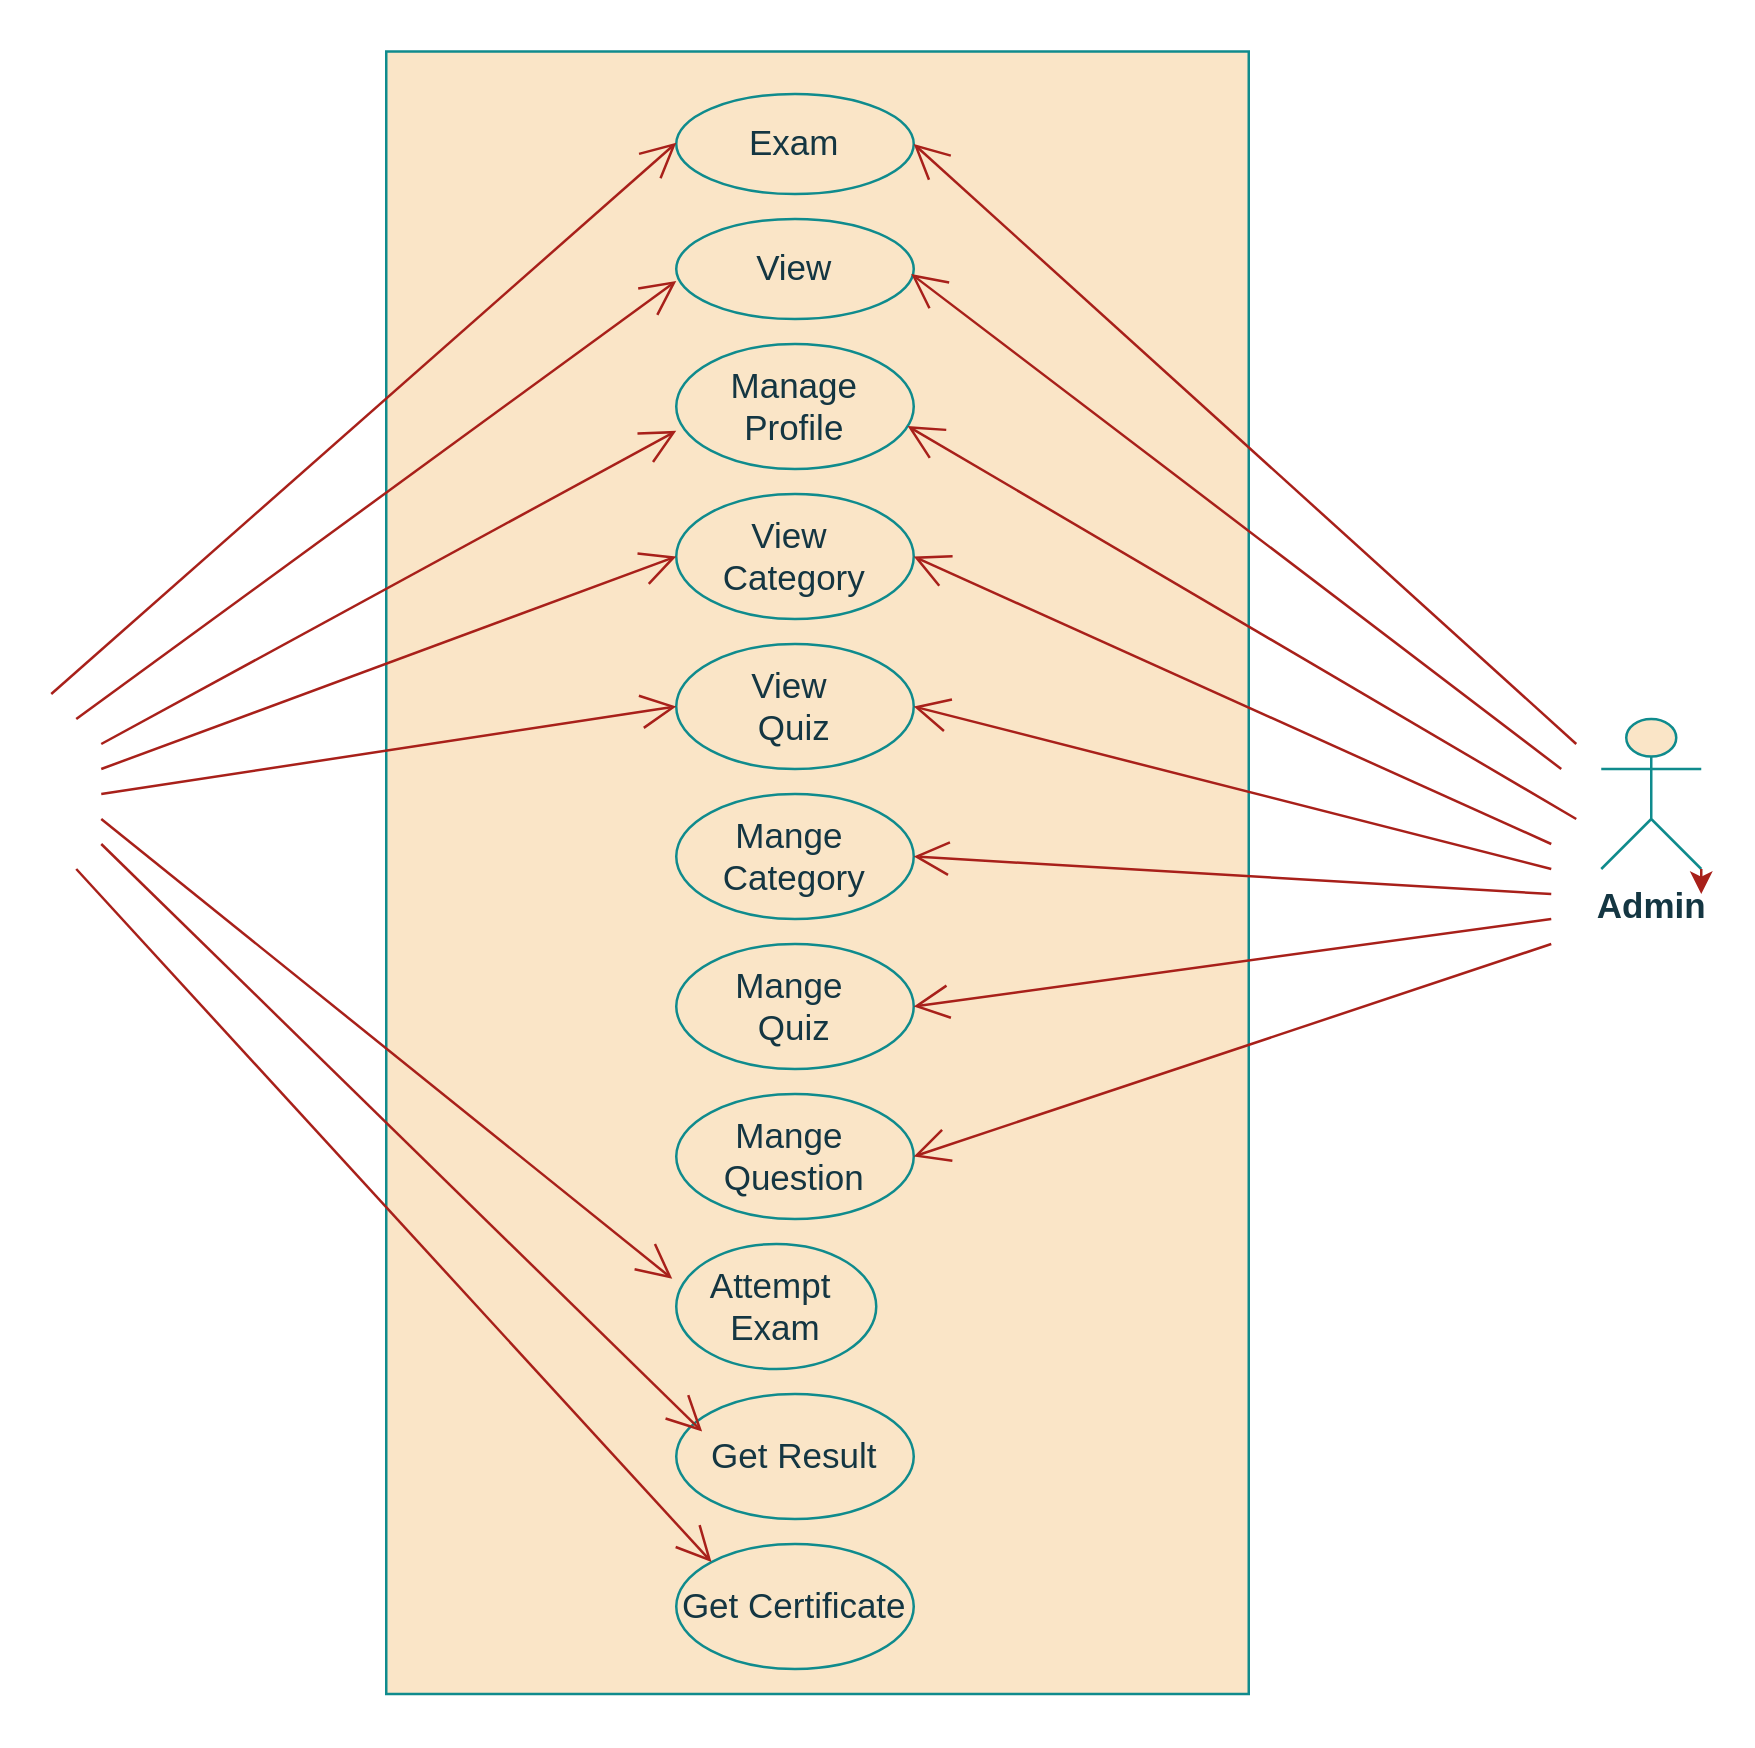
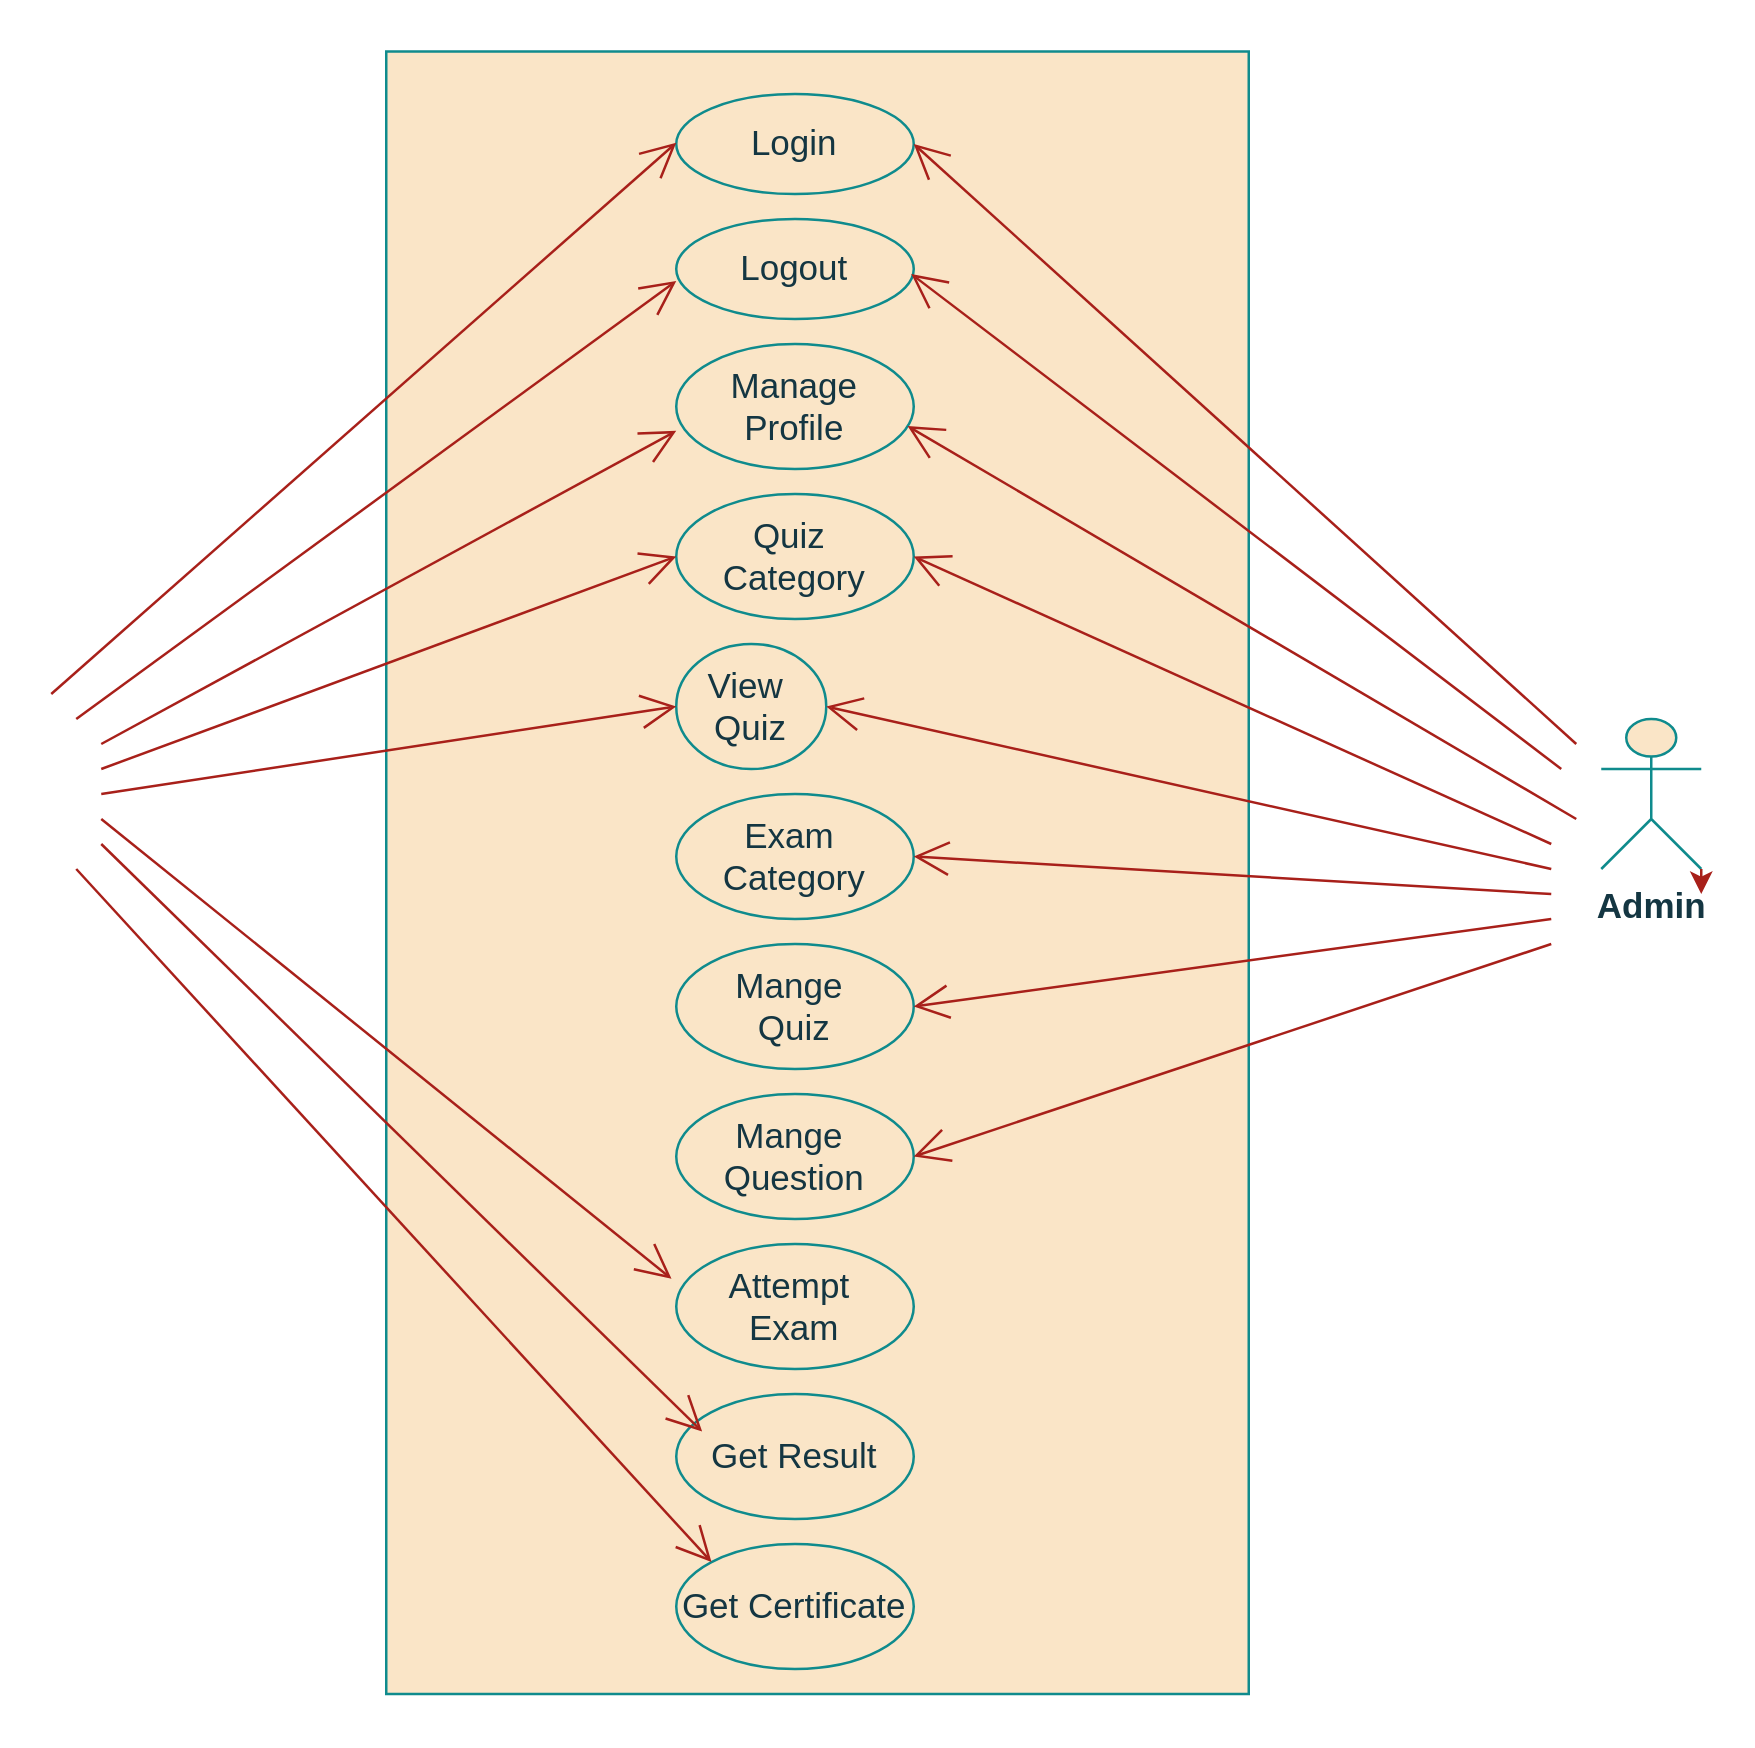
node "Exam": label "Exam" -> "Login"
node "View": label "View" -> "Logout"
node "View Category": label "View Category" -> "Quiz Category"
node "View Quiz": size 238x125 -> 150x125
node "Mange Category": label "Mange Category" -> "Exam Category"
node "Attempt Exam": size 200x125 -> 238x125
